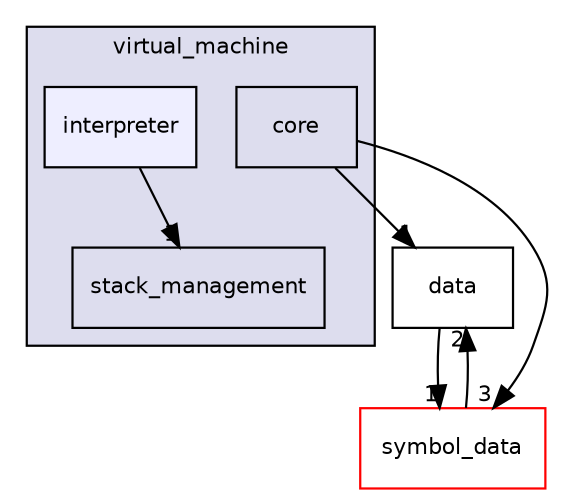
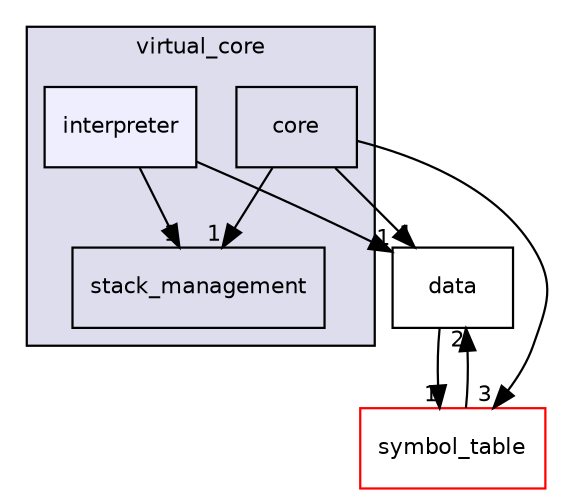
cluster "virtual_machine": label "virtual_machine" -> "virtual_core"
edge "core" -> "stack_management": added
edge "interpreter" -> "data": added
node "symbol_data": label "symbol_data" -> "symbol_table"
